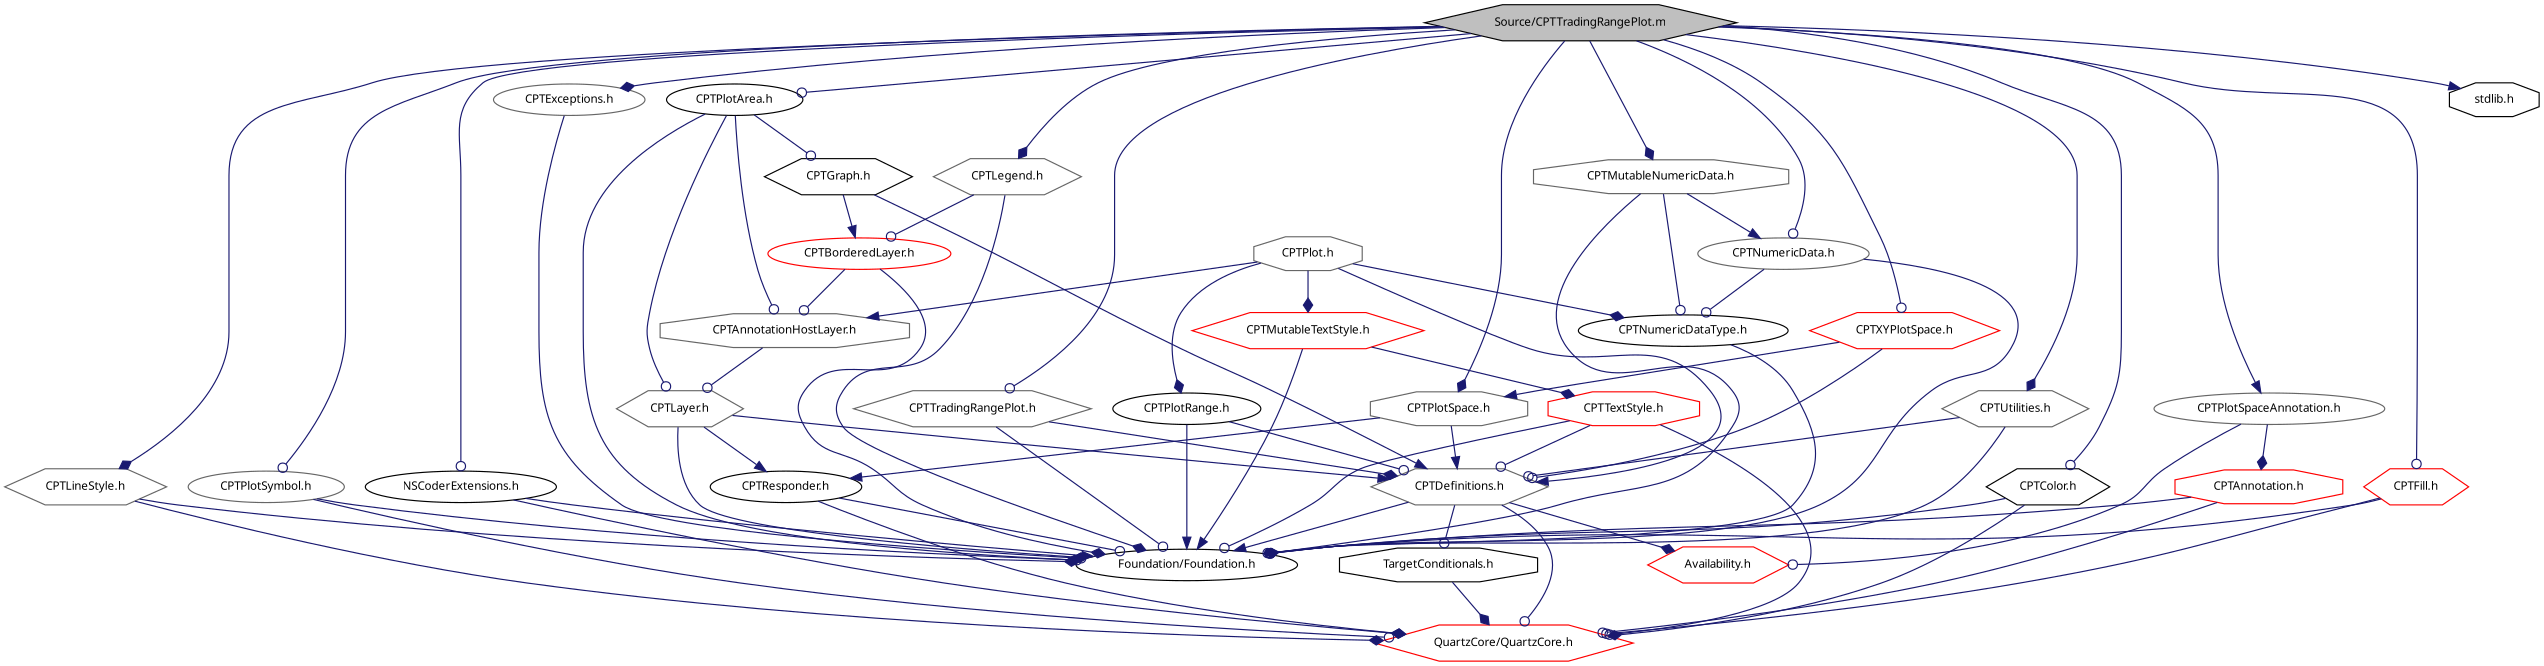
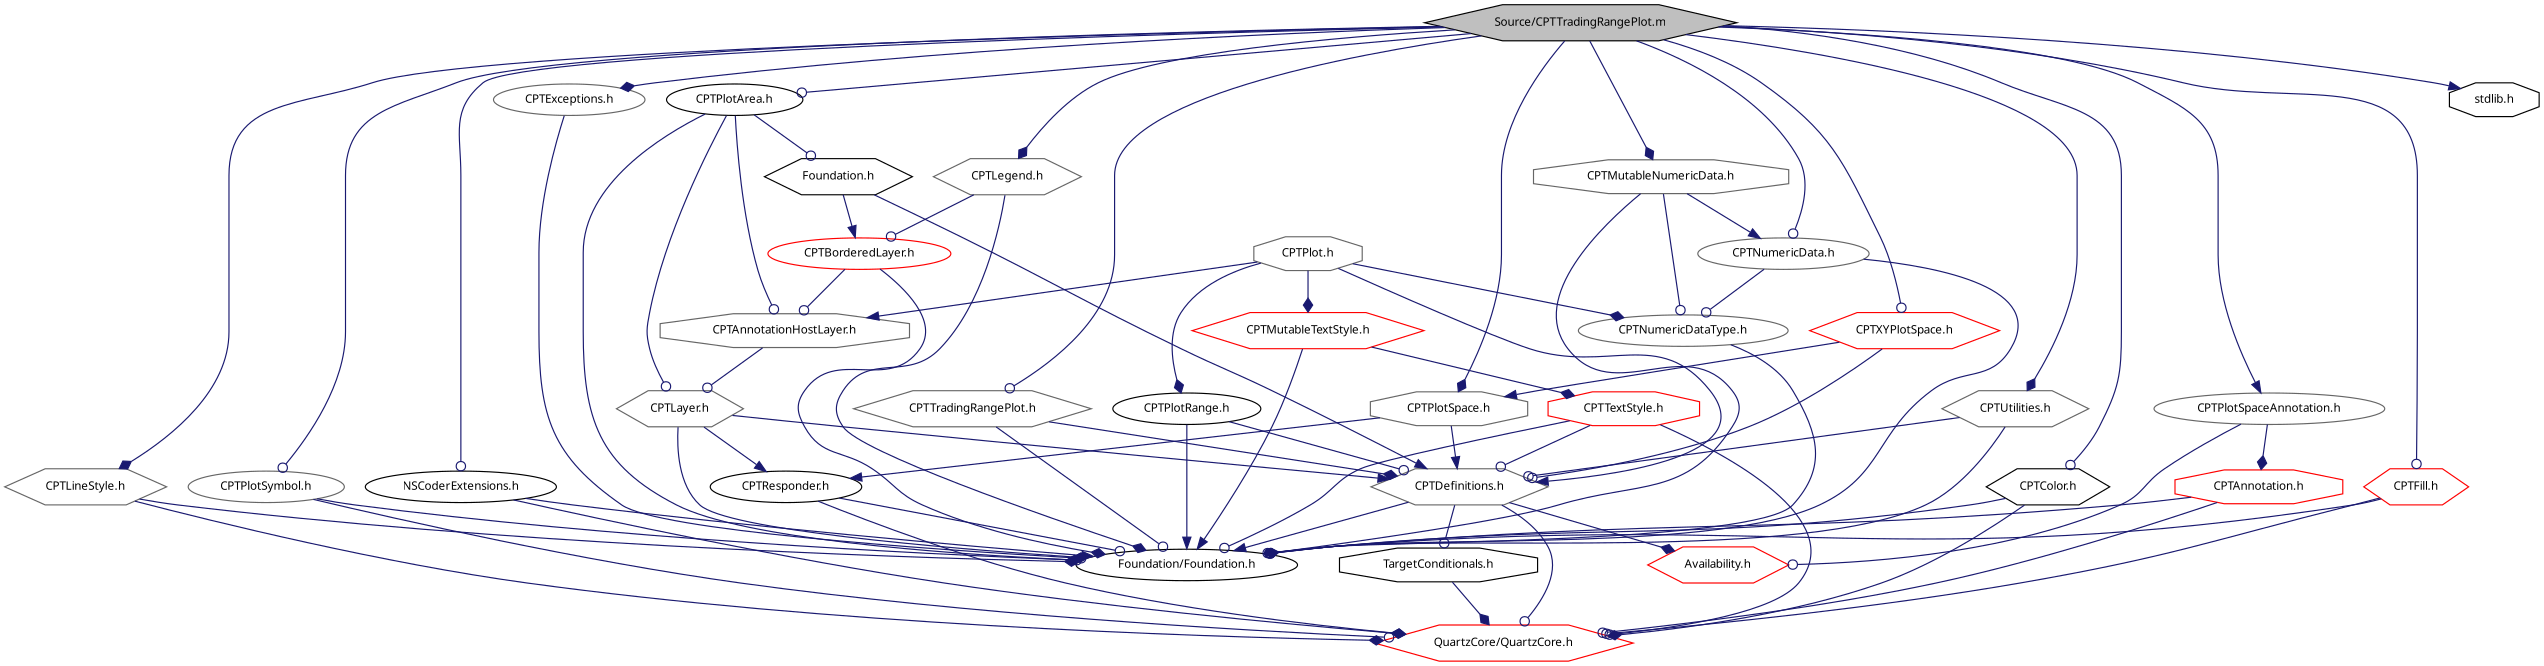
node "CPTGraph.h": label "CPTGraph.h" -> "Foundation.h"
node "CPTNumericDataType.h": color black -> gray40
